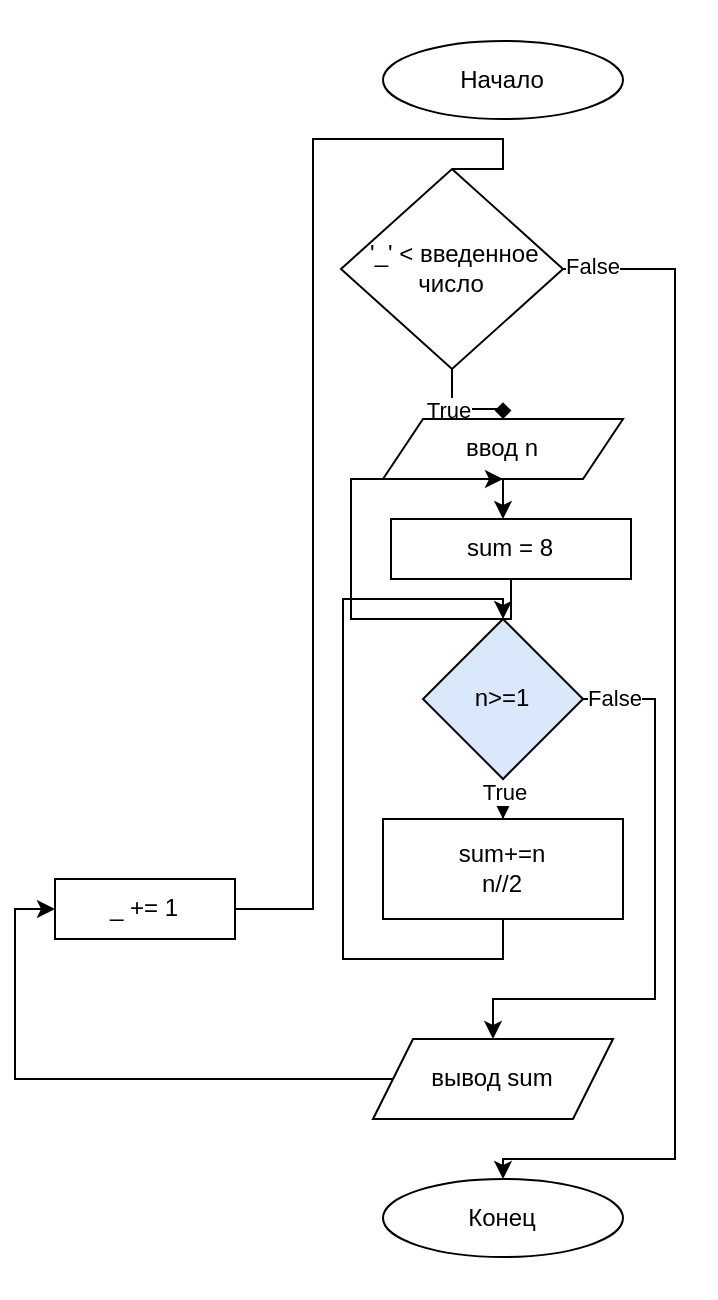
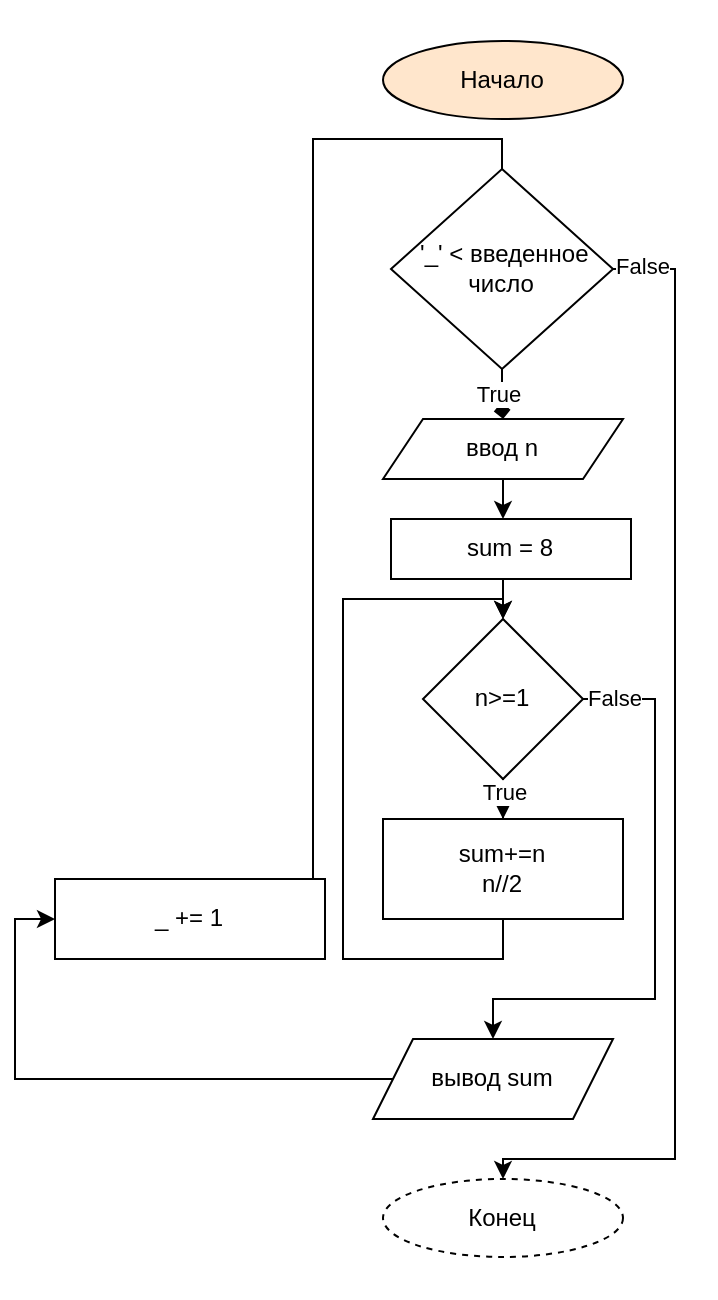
node "Начало": fillcolor #ffffff -> #ffe6cc
node "'_' < введенное число": moved (452, 269) -> (502, 269)
edge "sum = 8" -> "ввод n": now "sum = 8" -> "n>=1"
node "n>=1": fillcolor #dae8fc -> #ffffff
node "_ += 1": size 180x60 -> 270x80
node "Конец": style solid -> dashed
